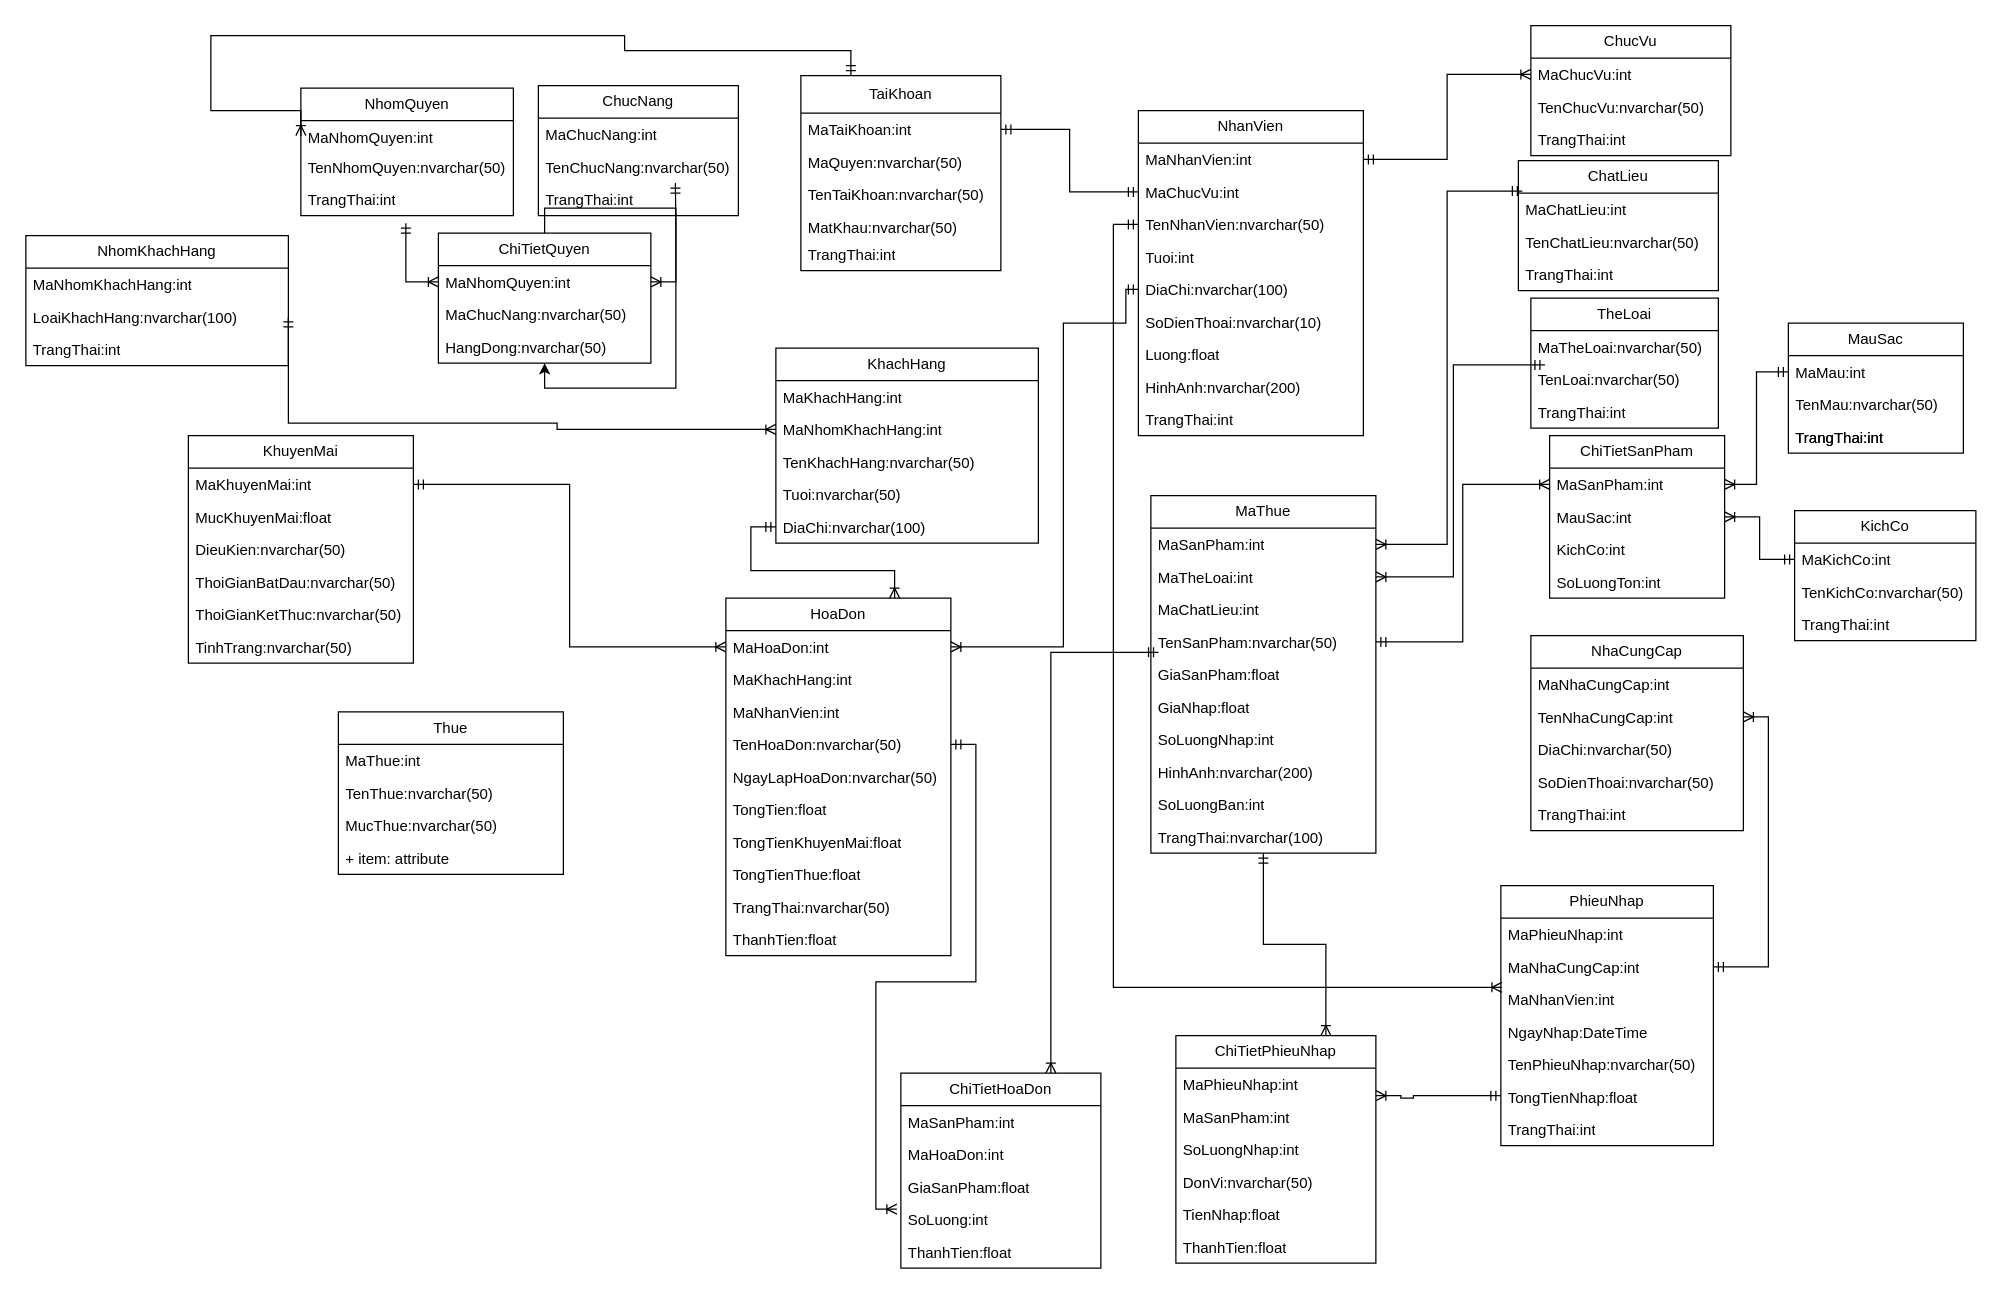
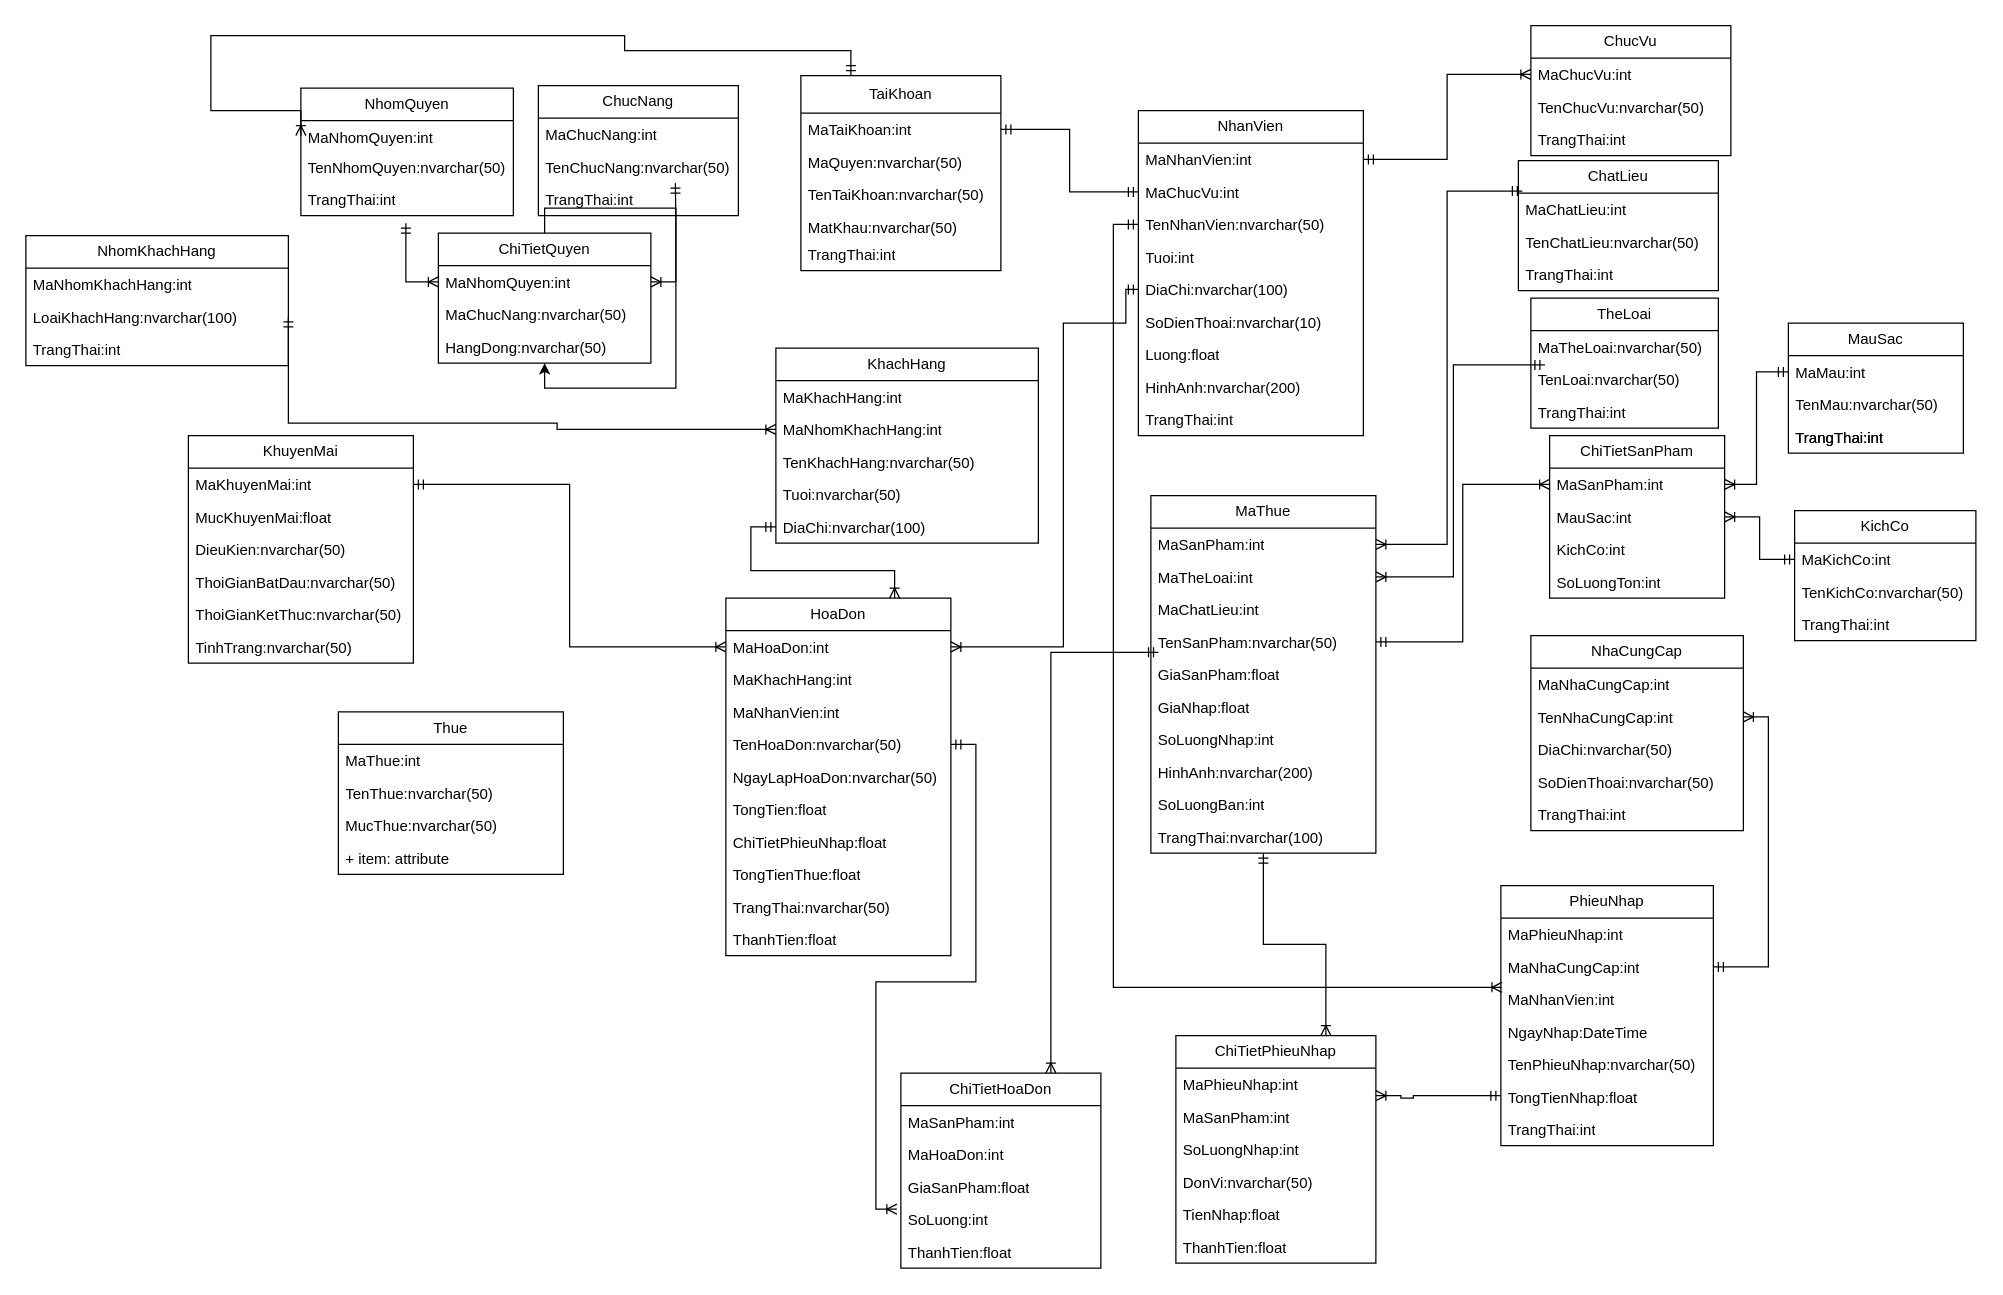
node "TongTienKhuyenMai:float": label "TongTienKhuyenMai:float" -> "ChiTietPhieuNhap:float"
